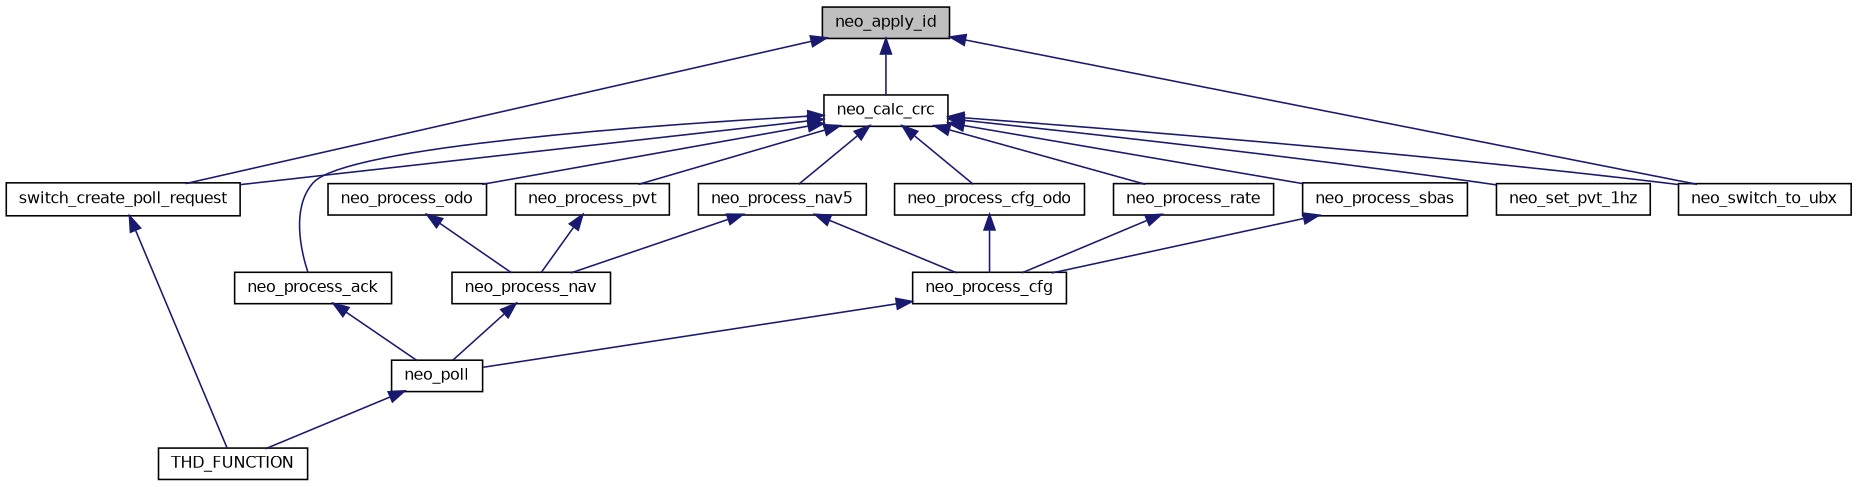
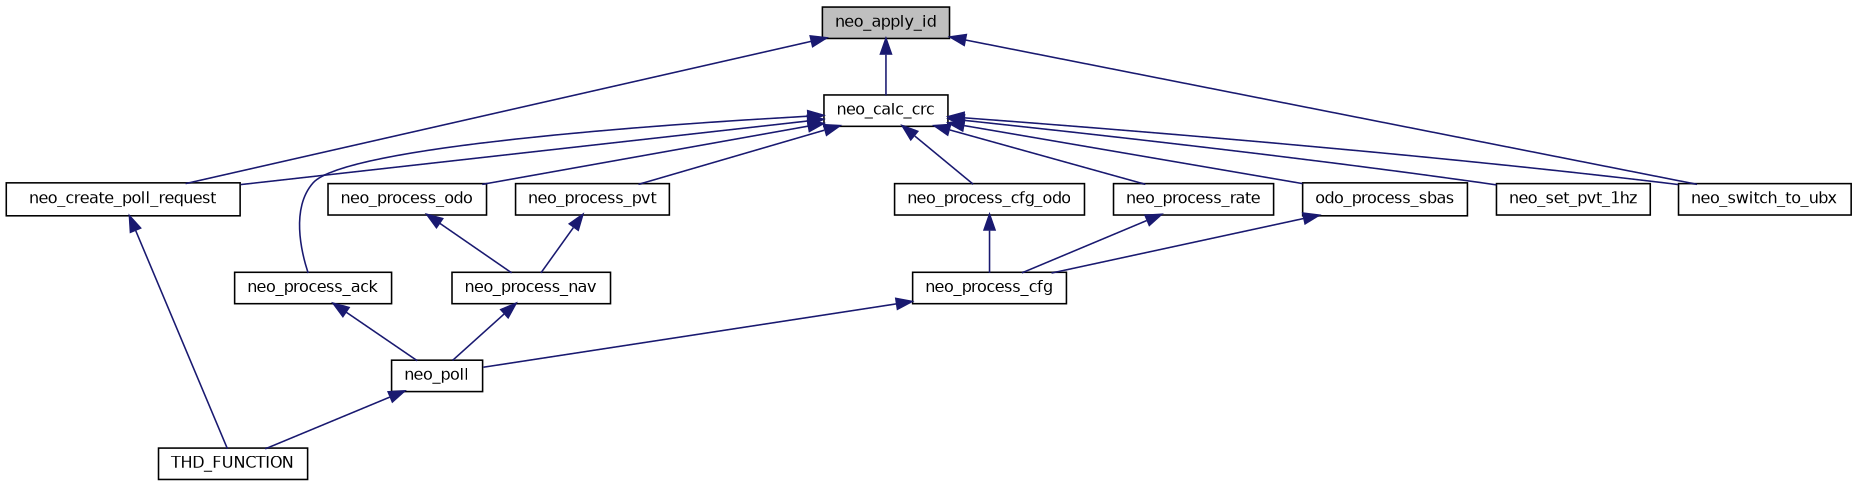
node "switch_create_poll_request": label "switch_create_poll_request" -> "neo_create_poll_request"
node "neo_process_nav5": removed
node "neo_process_sbas": label "neo_process_sbas" -> "odo_process_sbas"
